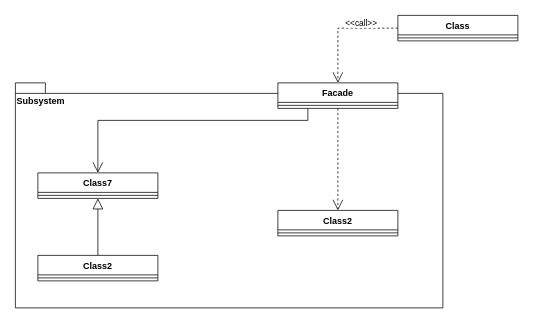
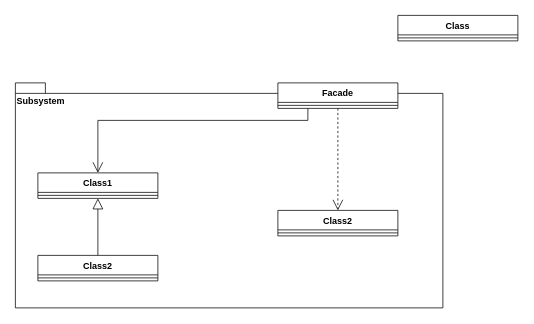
edge "Class" -> "Facade": removed, label "<<call>>"
node "Class7": label "Class7" -> "Class1"
